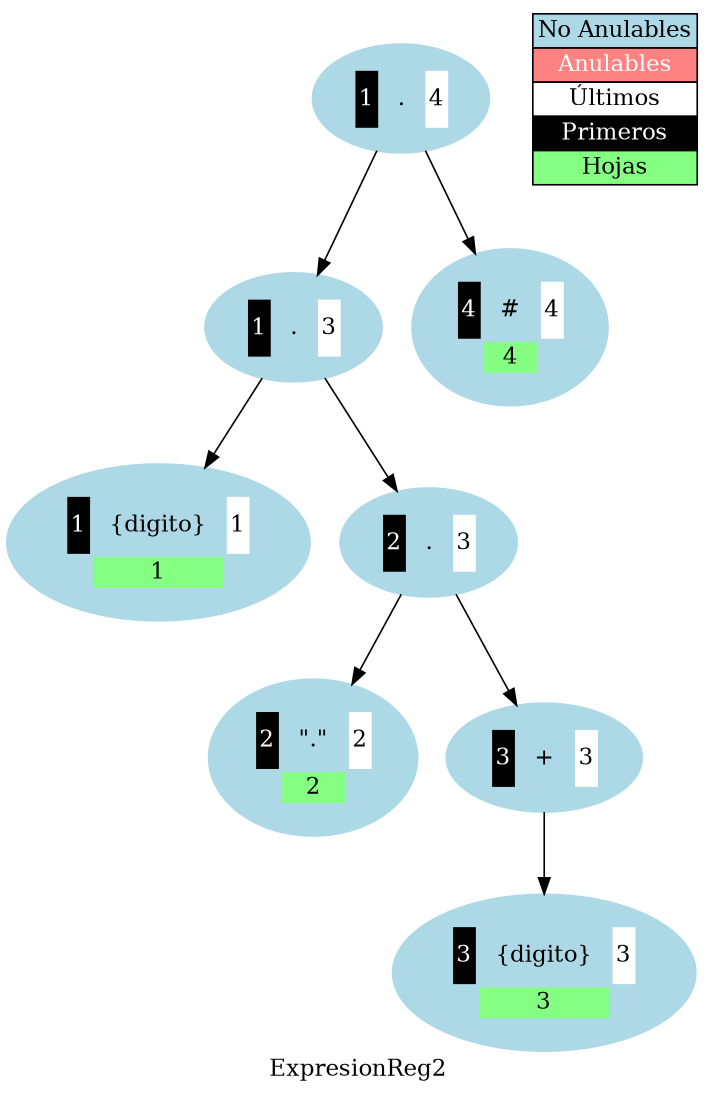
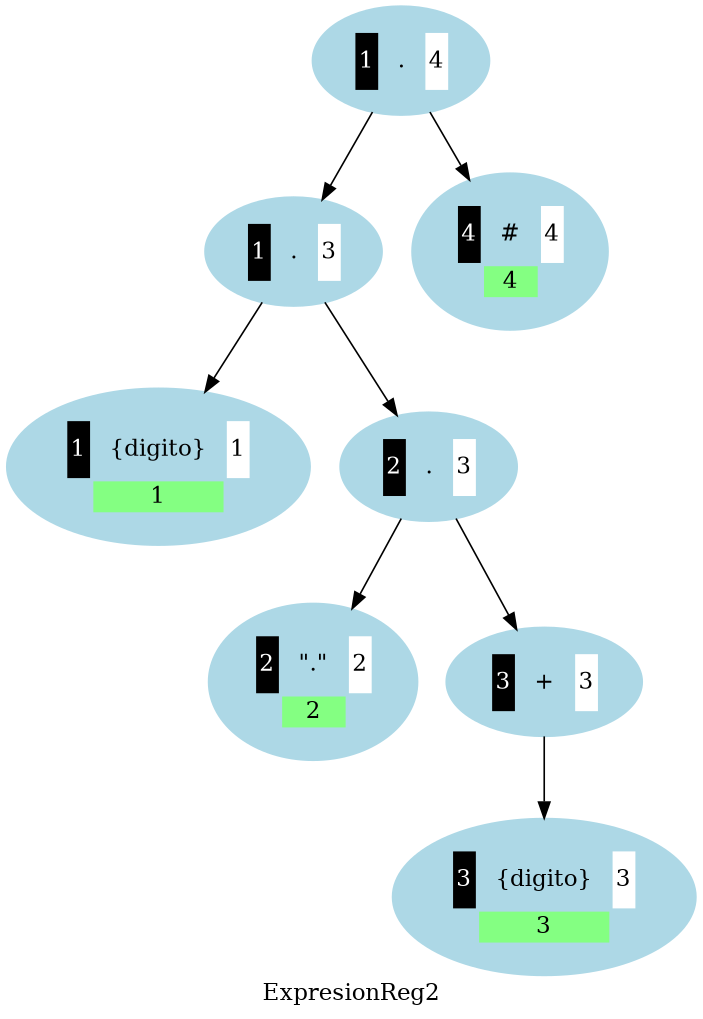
node "No Anulables": removed
